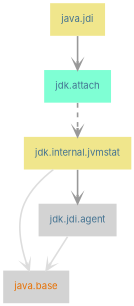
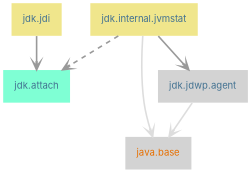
node "java.jdi": label "java.jdi" -> "jdk.jdi"
edge "jdk.attach" -> "jdk.internal.jvmstat": reversed
node "jdk.jdi.agent": label "jdk.jdi.agent" -> "jdk.jdwp.agent"
